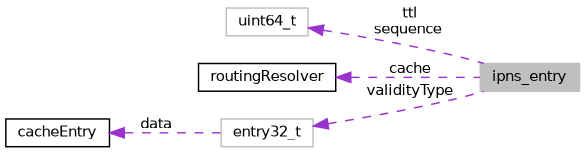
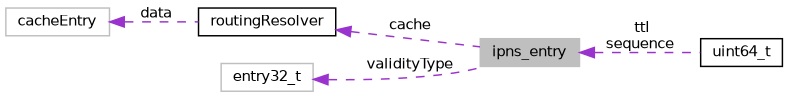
node "uint64_t": color grey75 -> black
edge "ipns_entry" -> "uint64_t": reversed
node "cacheEntry": color black -> grey75
edge "entry32_t" -> "cacheEntry": now "routingResolver" -> "cacheEntry"
